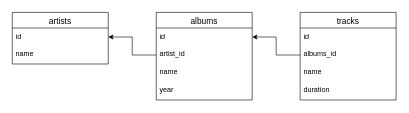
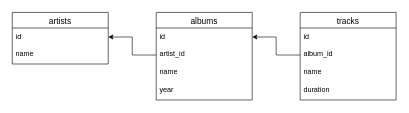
node "albums_id": label "albums_id" -> "album_id"
